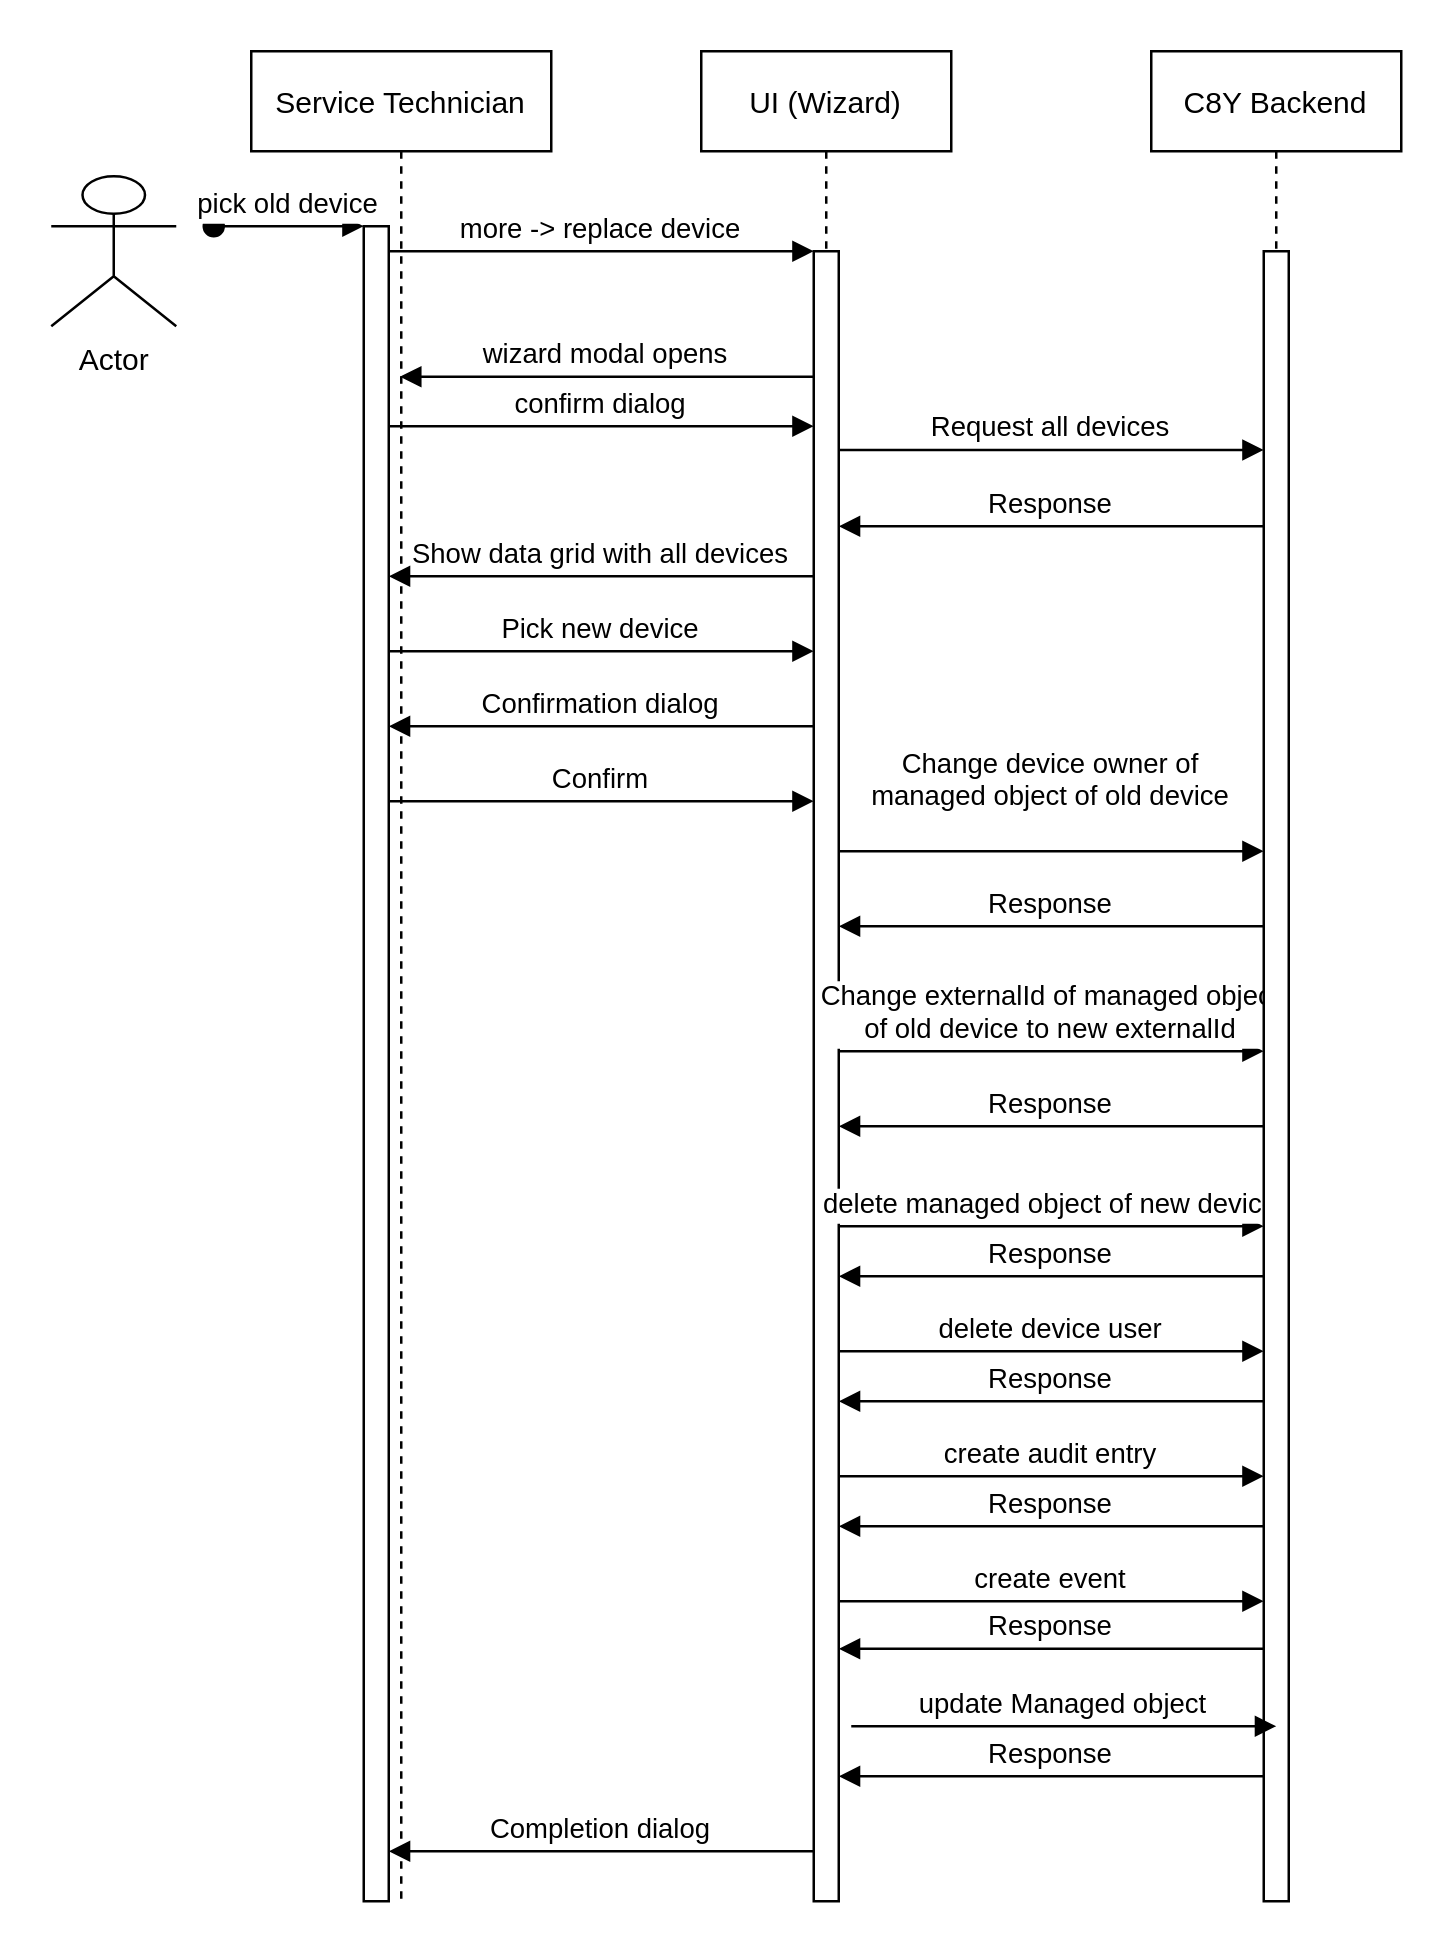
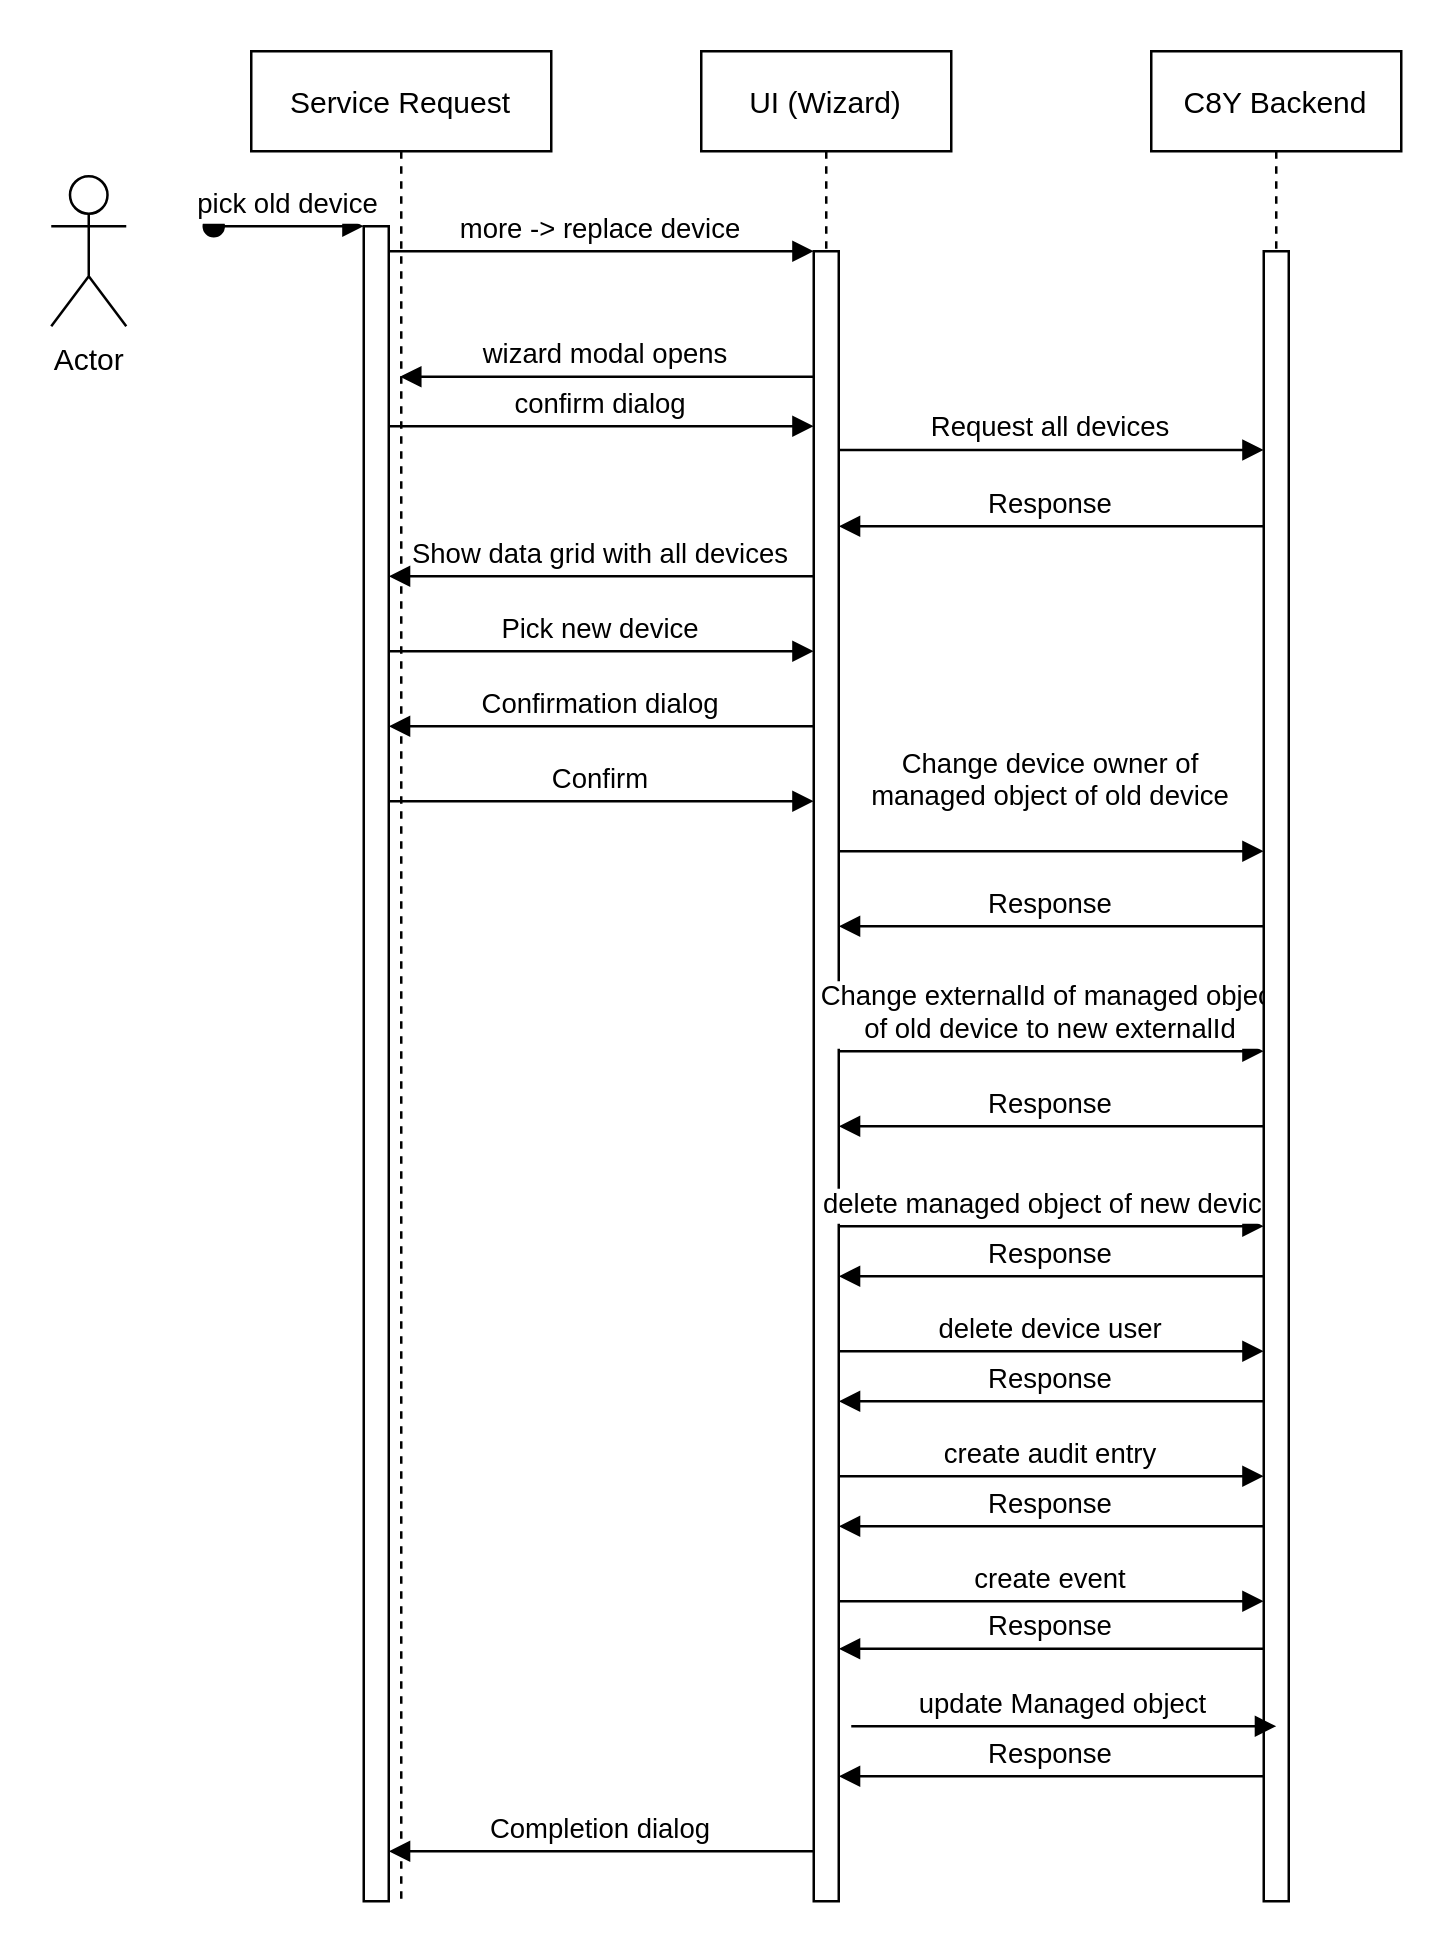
node "Service Technician": label "Service Technician" -> "Service Request"
node "Actor": size 125x150 -> 75x150
